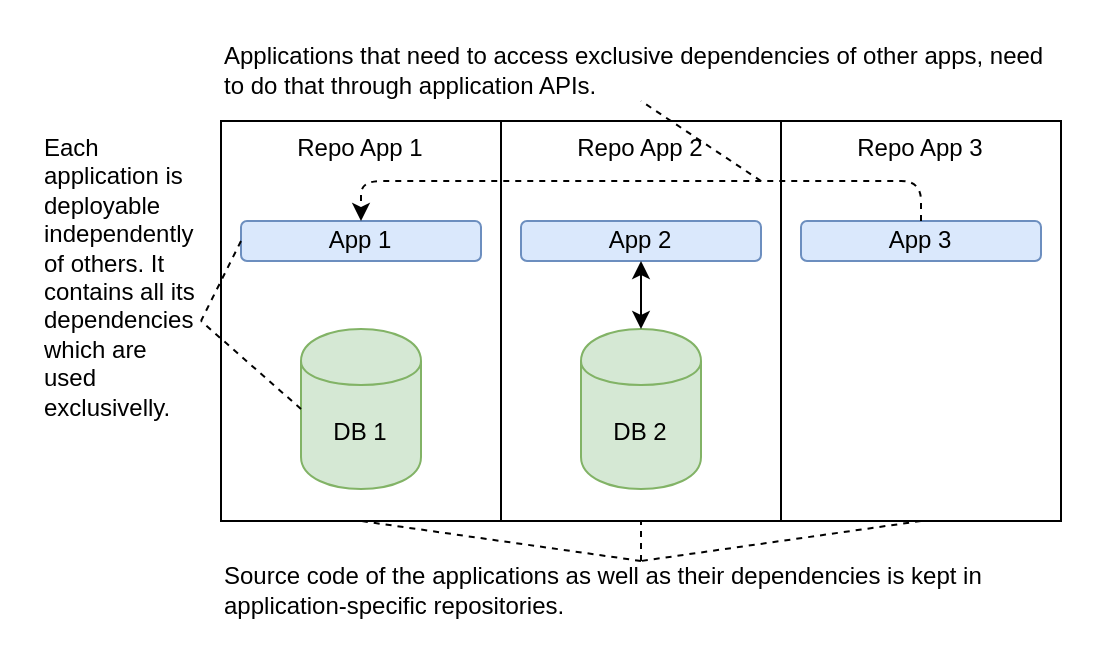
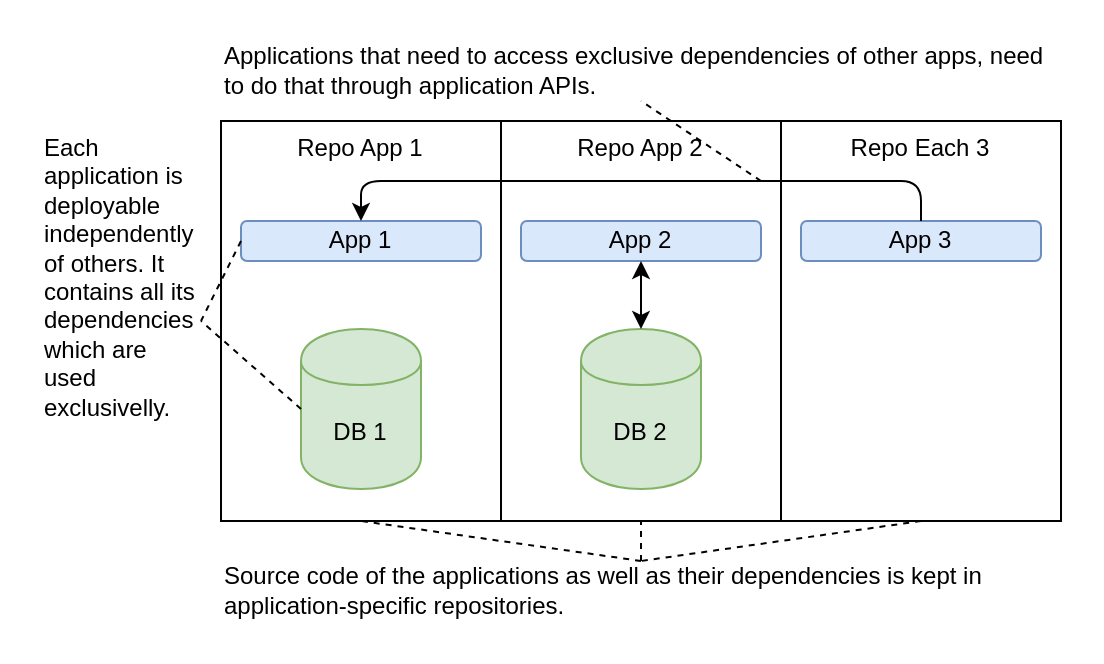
node "Repo App 3": label "Repo App 3" -> "Repo Each 3"
edge "App 3" -> "App 1": style dashed -> solid
